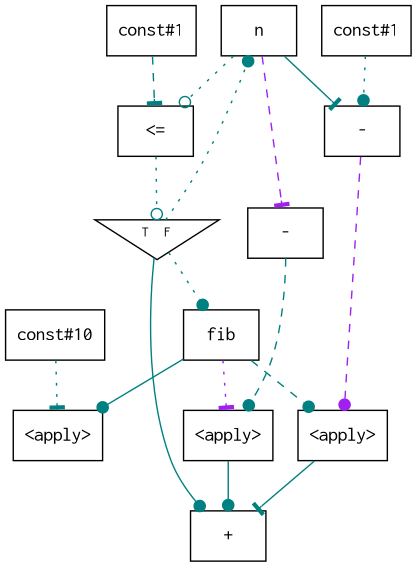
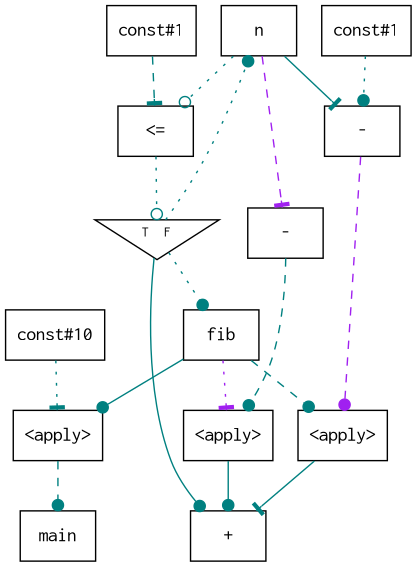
node "main": added
